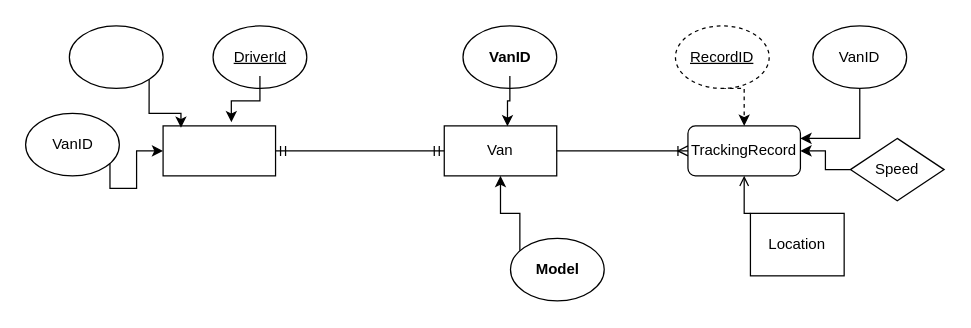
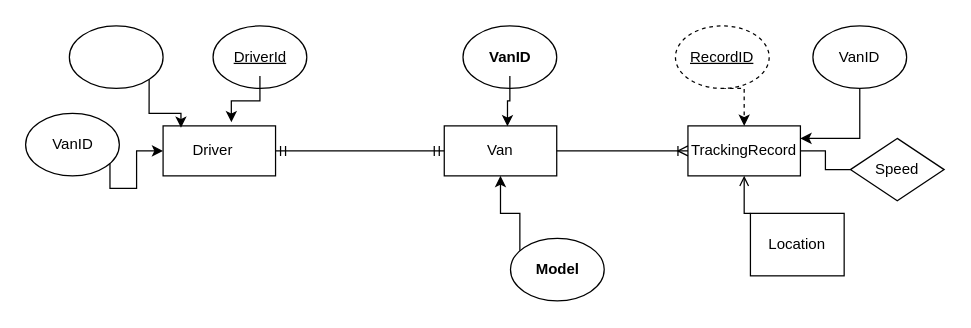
node "Driver": added
node "TrackingRecord": shape rounded rectangle -> rectangle
edge "Speed" -> "TrackingRecord": arrowhead classic -> none
